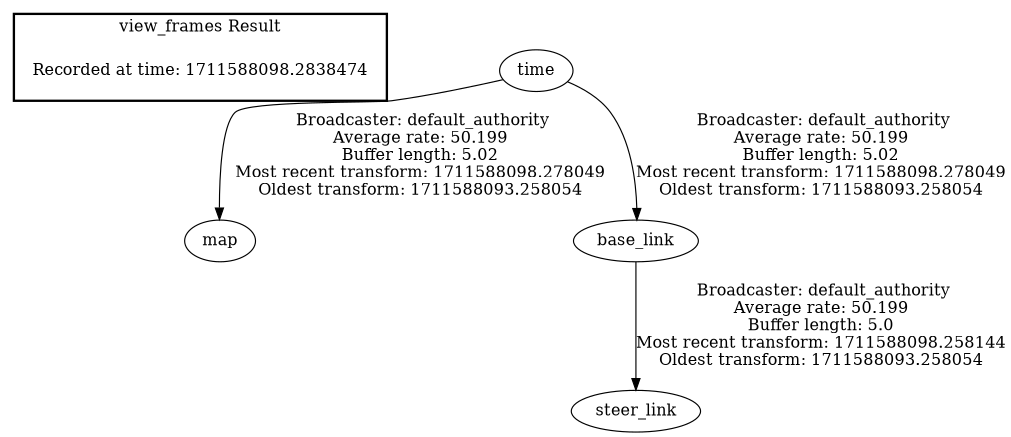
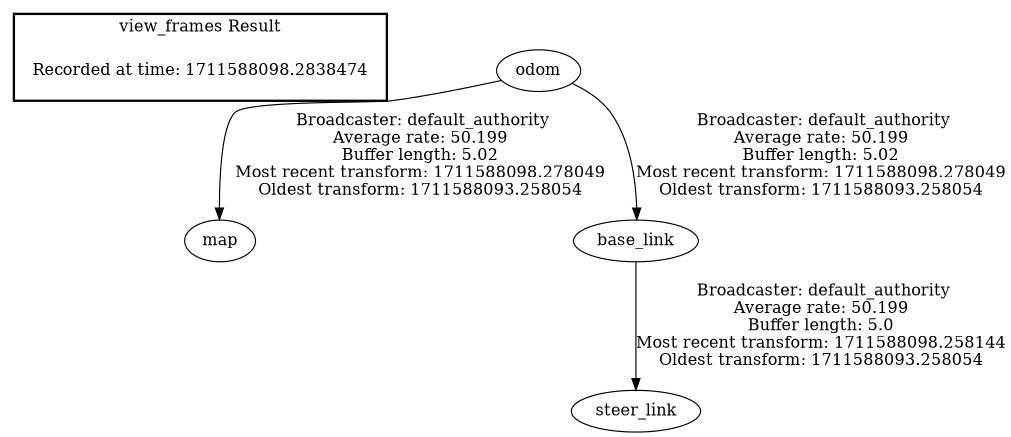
node "time": label "time" -> "odom"
